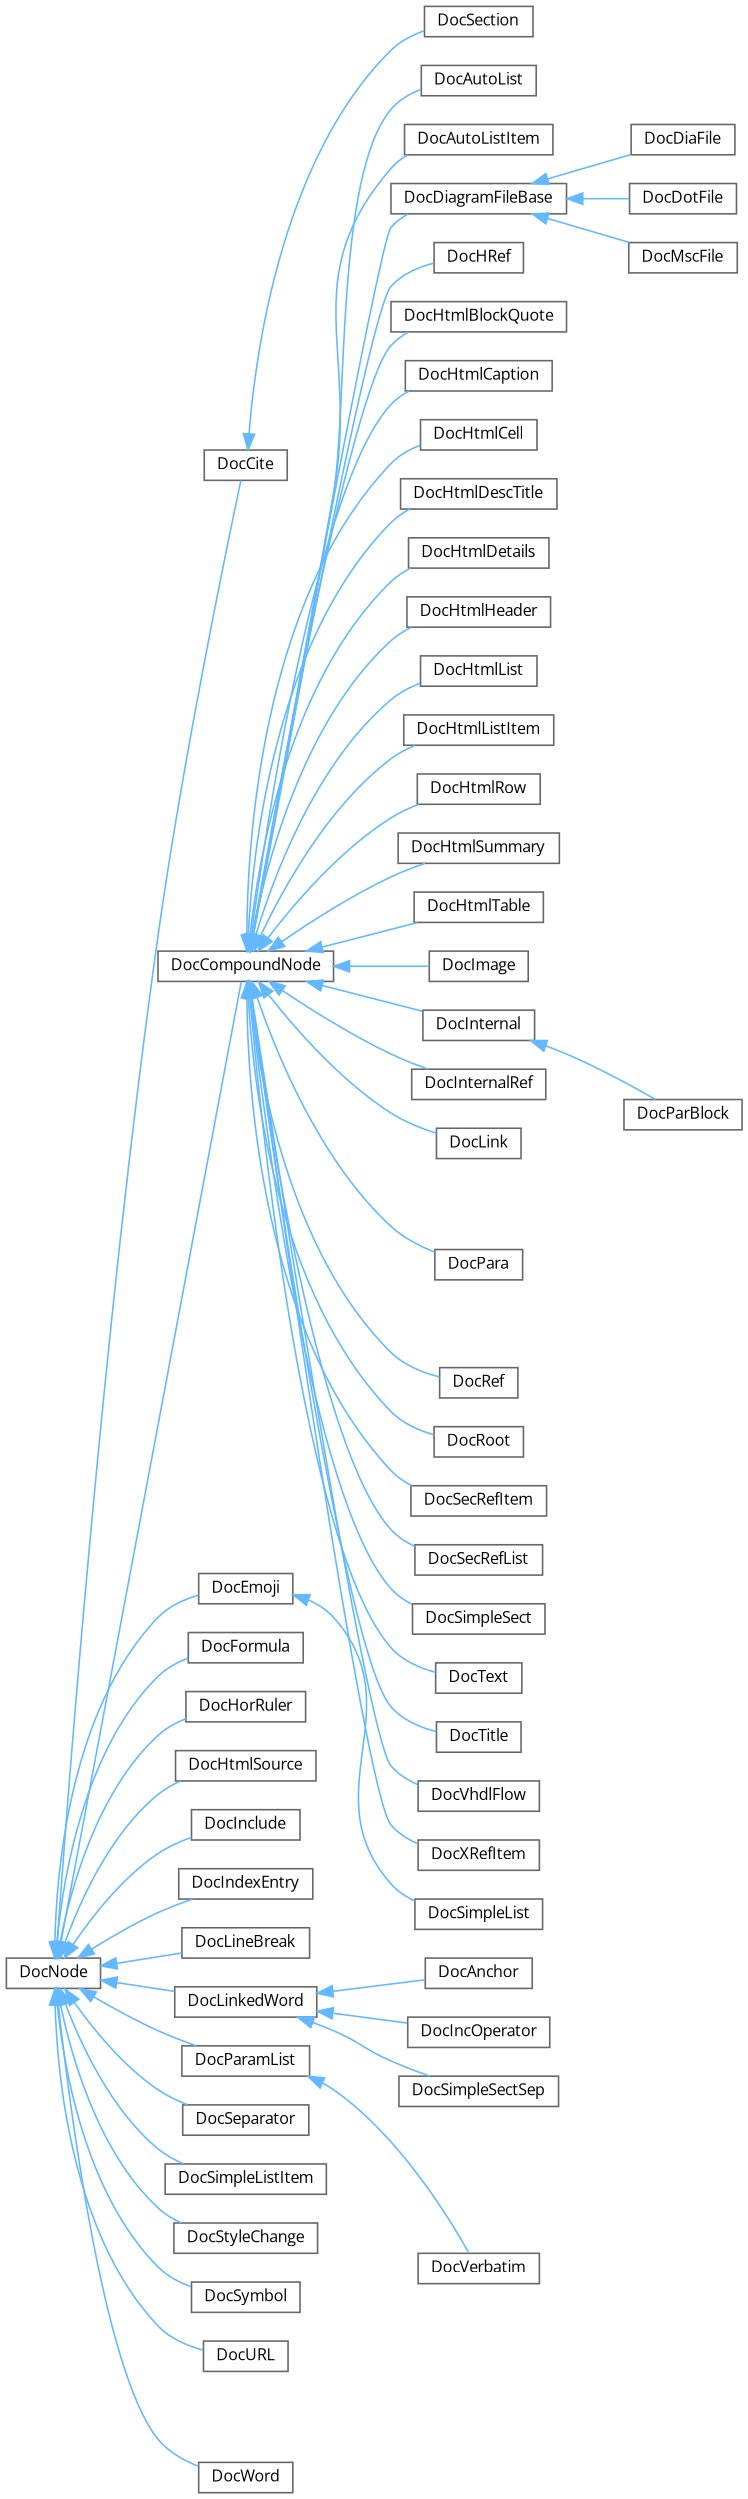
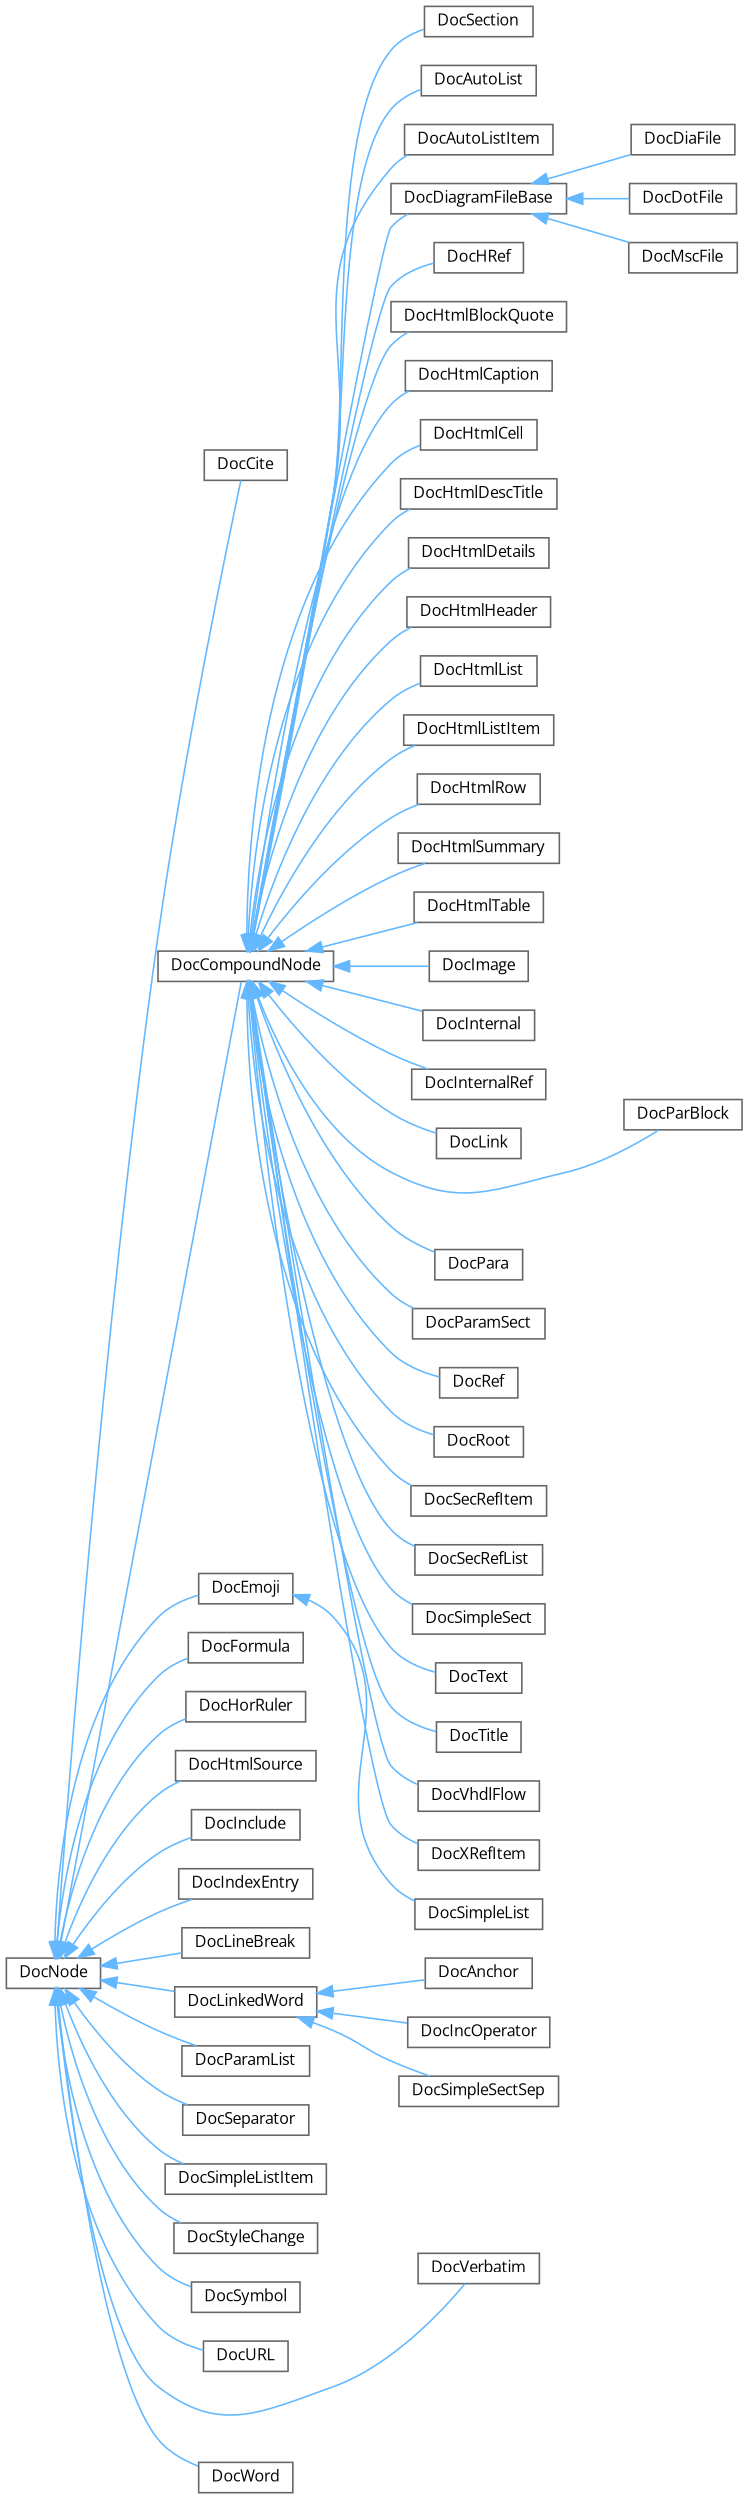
edge "DocSection" -> "DocCite": now "DocSection" -> "DocCompoundNode"
edge "DocParBlock" -> "DocInternal": now "DocParBlock" -> "DocCompoundNode"
node "DocParamSect": added
edge "DocVerbatim" -> "DocParamList": now "DocVerbatim" -> "DocNode"
